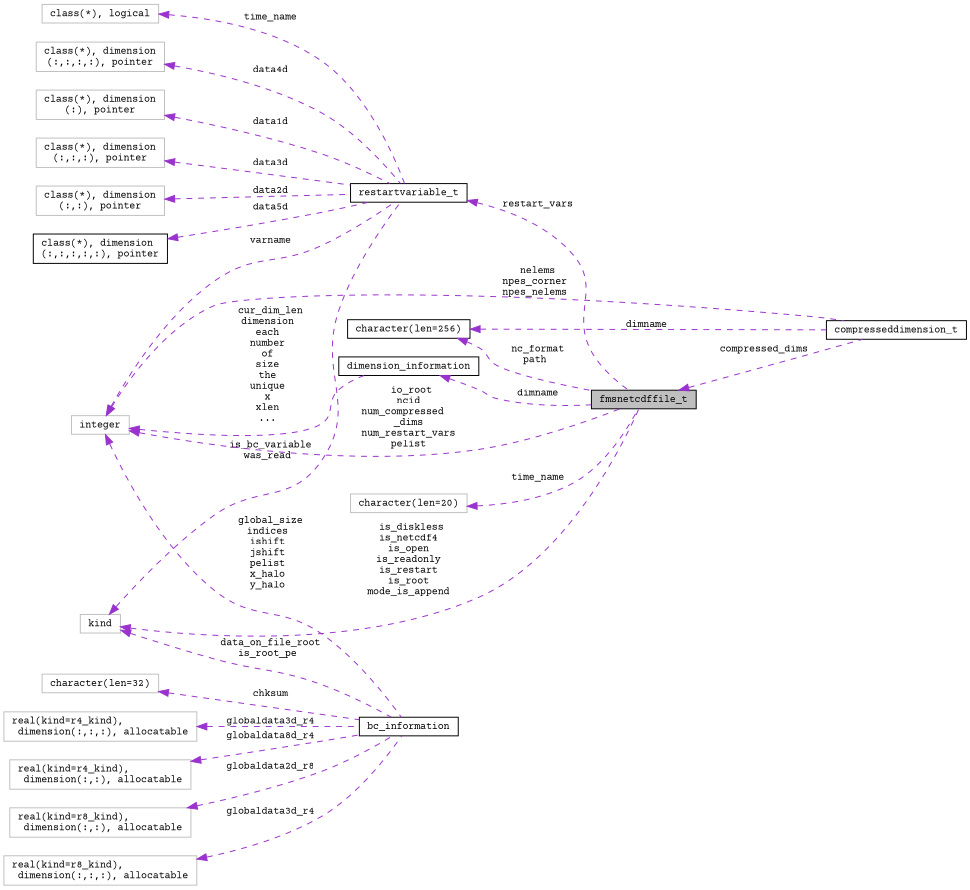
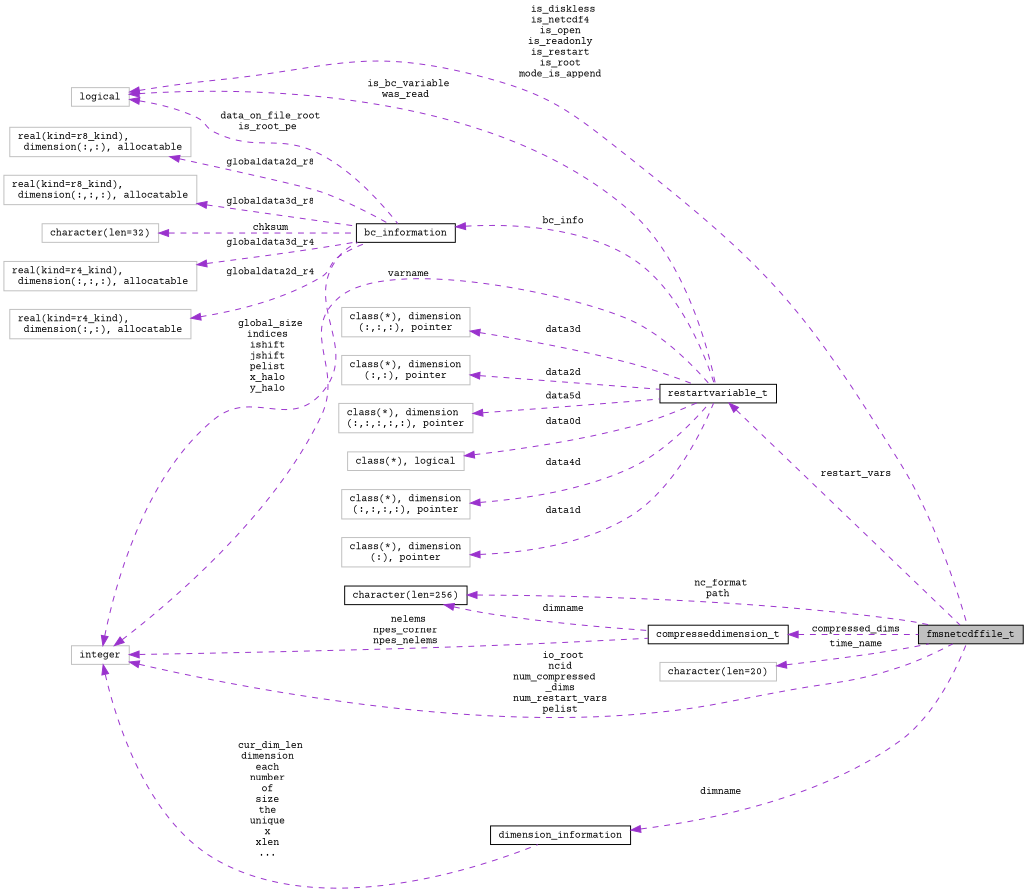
edge "restartvariable_t" -> "class(*), logical": label " time_name" -> " data0d"
node "class(*), dimension (:,:,:,:,:), pointer": color black -> grey75
edge "restartvariable_t" -> "bc_information": added, label "bc_info"
edge "compresseddimension_t" -> "fmsnetcdffile_t": reversed
node "kind": label "kind" -> "logical"
edge "bc_information" -> "real(kind=r4_kind), dimension(:,:), allocatable": label " globaldata8d_r4" -> " globaldata2d_r4"
edge "bc_information" -> "real(kind=r8_kind), dimension(:,:,:), allocatable": label " globaldata3d_r4" -> " globaldata3d_r8"
